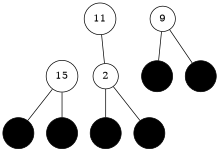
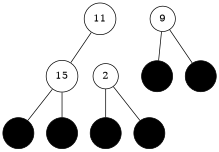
edge "11" -- "2": now "11" -- "15"
